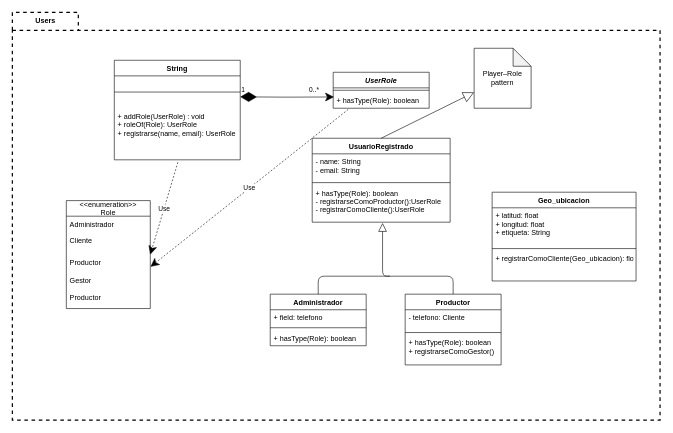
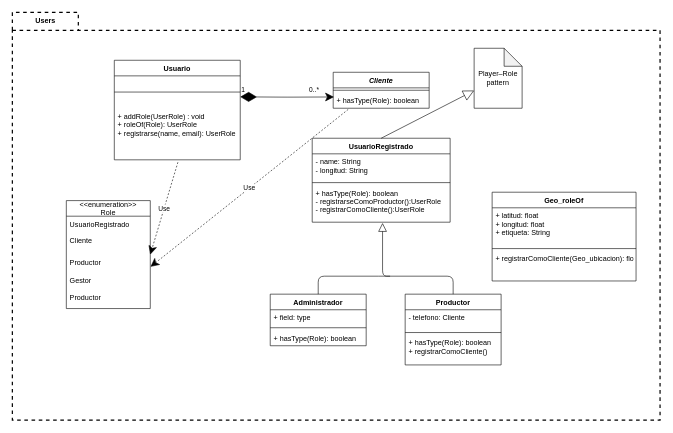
node "String": label "String" -> "Usuario"
node "Player–Role pattern": size 57x60 -> 48x60
node "UserRole": label "UserRole" -> "Cliente"
node "- name: String - email: String": label "- name: String - email: String" -> "- name: String - longitud: String"
node "Geo_ubicacion": label "Geo_ubicacion" -> "Geo_roleOf"
node "Administrador Cliente": label "Administrador Cliente" -> "UsuarioRegistrado Cliente"
node "+ field: telefono": label "+ field: telefono" -> "+ field: type"
node "+ hasType(Role): boolean + registrarseComoGestor()": label "+ hasType(Role): boolean + registrarseComoGestor()" -> "+ hasType(Role): boolean + registrarComoCliente()"
